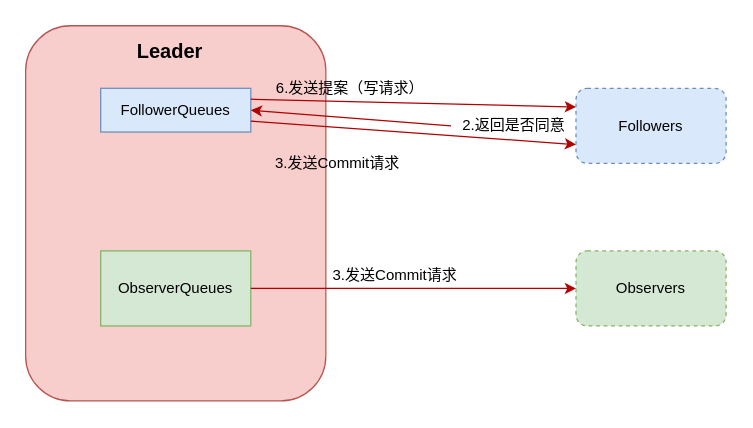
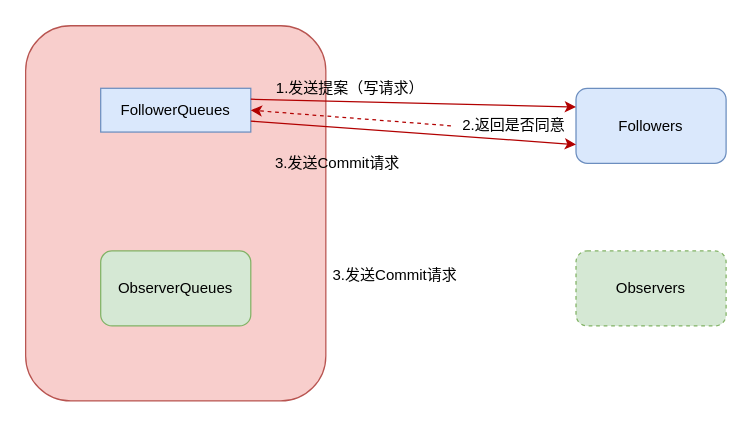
node "Leader": removed
node "6.发送提案（写请求）": label "6.发送提案（写请求）" -> "1.发送提案（写请求）"
edge "2.返回是否同意" -> "FollowerQueues": style solid -> dashed
node "Followers": style dashed -> solid
node "ObserverQueues": shape rectangle -> rounded rectangle
edge "ObserverQueues" -> "Observers": removed
